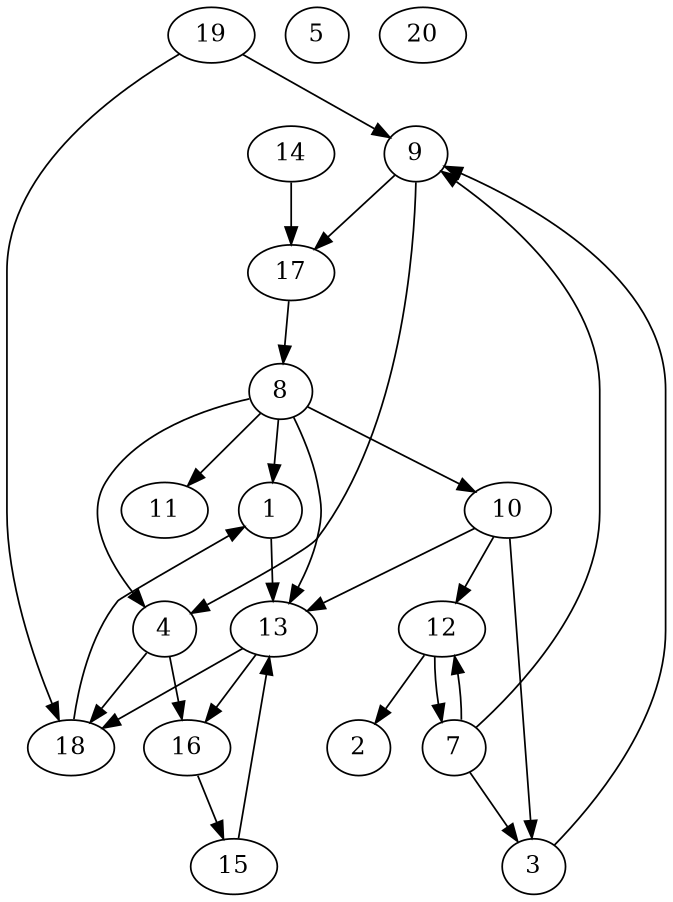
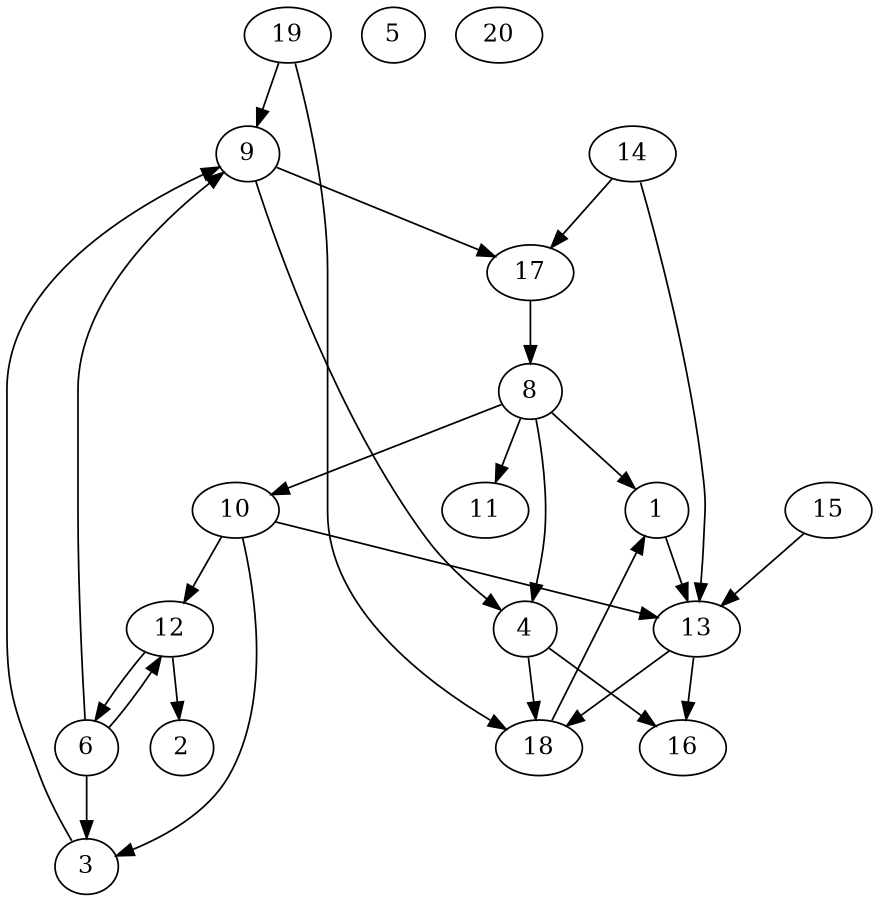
edge "8" -> "13": now "14" -> "13"
node "7": label "7" -> "6"
edge "16" -> "15": removed
